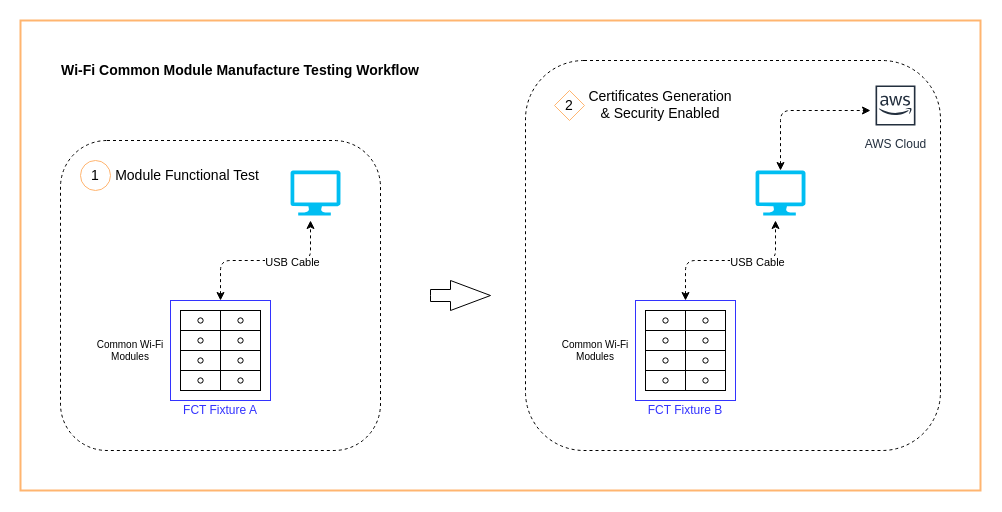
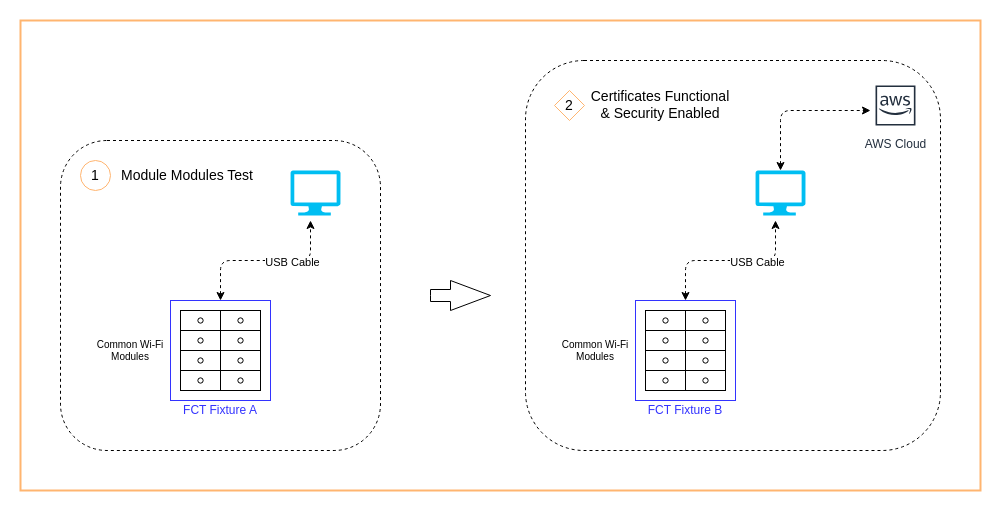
node "Wi-Fi Common Module Manufacture Testing Workflow": removed
node "Certificates Generation & Security Enabled": label "Certificates Generation & Security Enabled" -> "Certificates Functional & Security Enabled"
node "Module Functional Test": label "Module Functional Test" -> "Module Modules Test"
